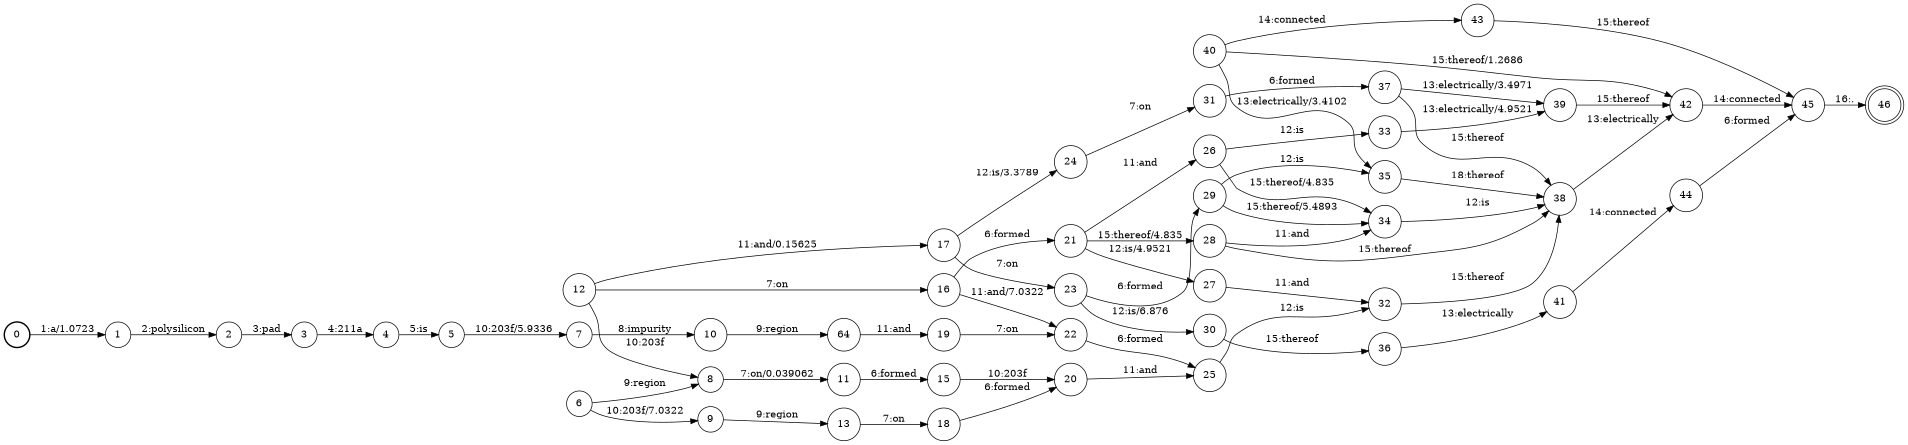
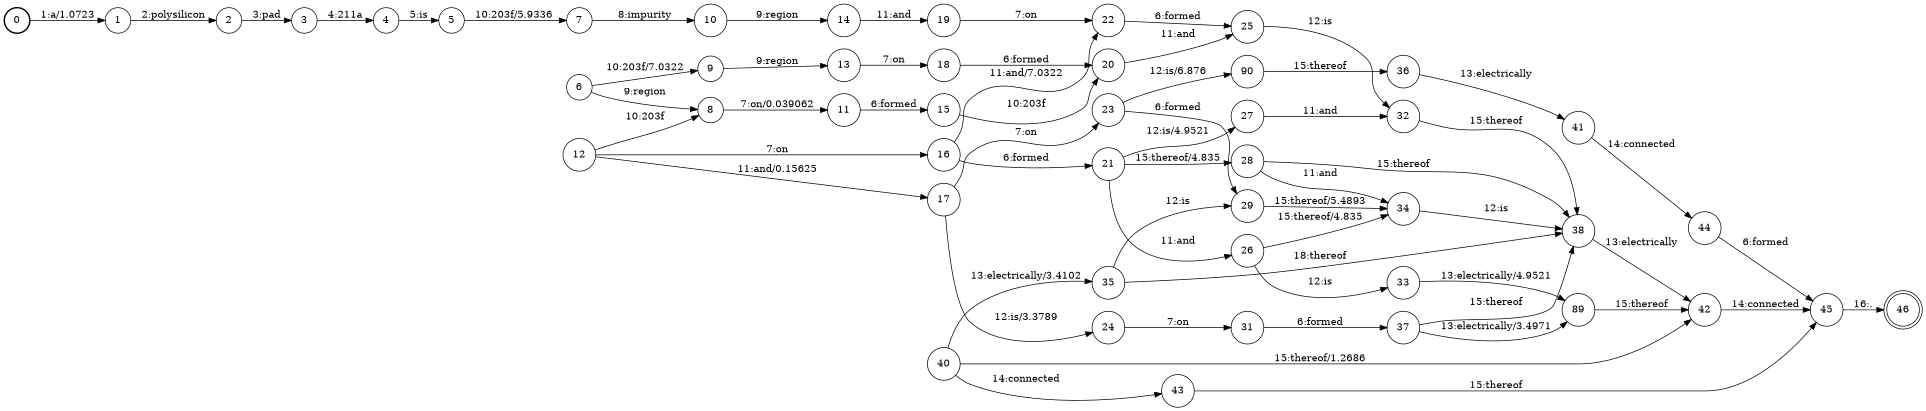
node "39": label "39" -> "89"
edge "29" -> "35": reversed
node "30": label "30" -> "90"
node "64": label "64" -> "14"
